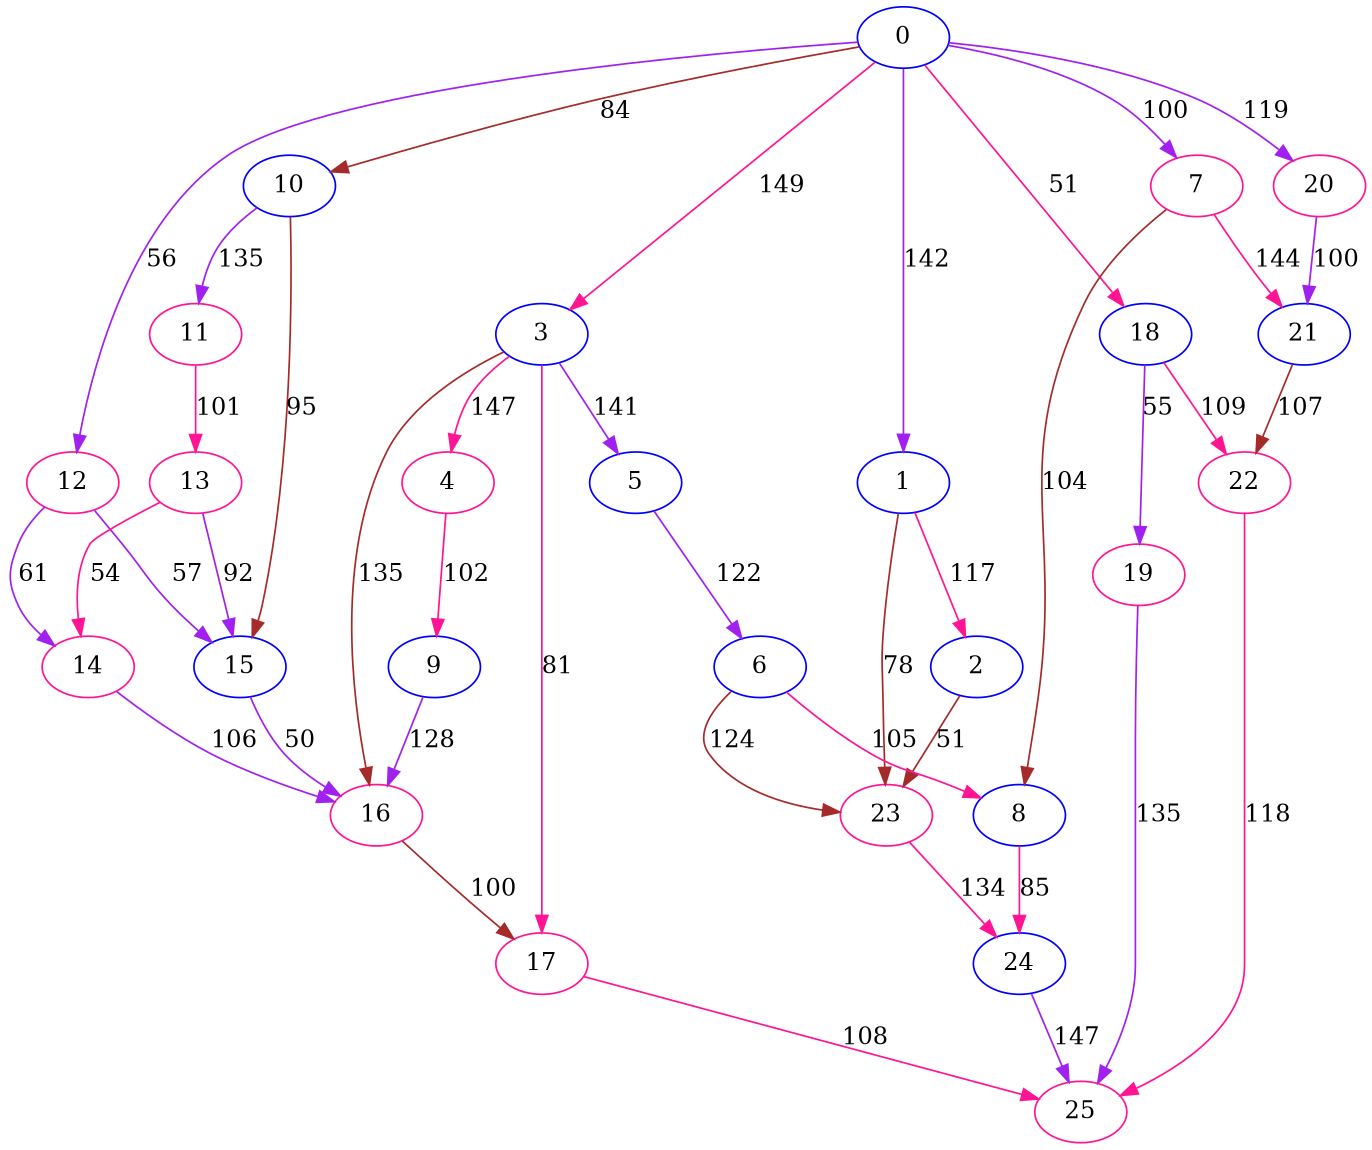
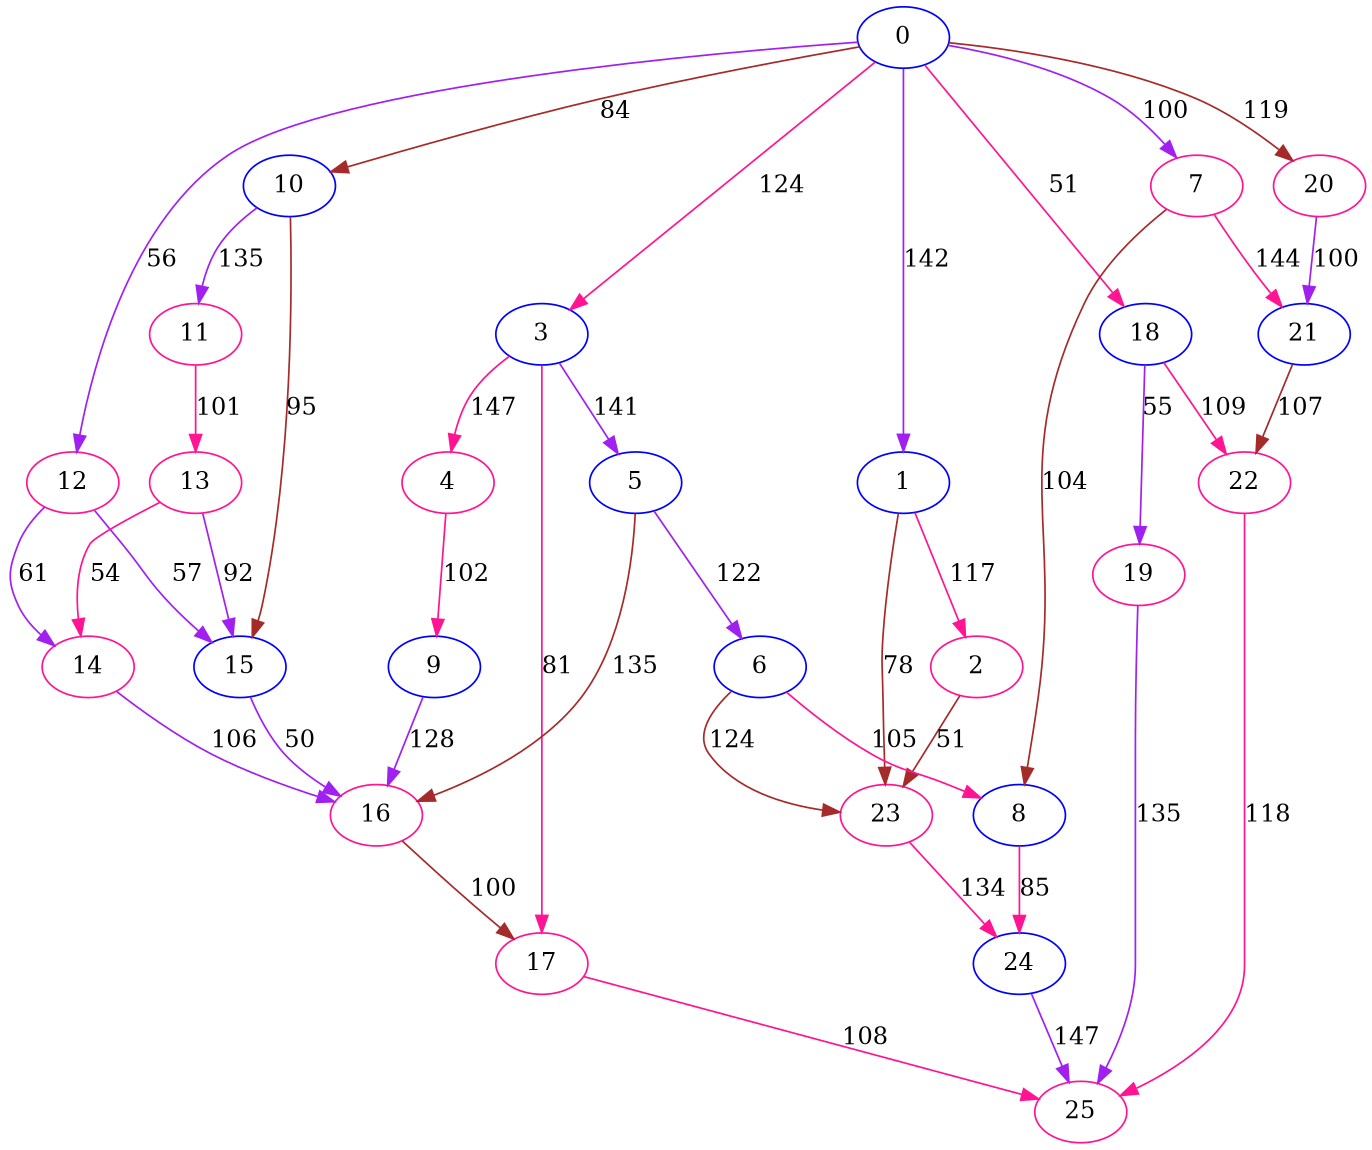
edge "0" -> "20": color purple -> brown
edge "0" -> "3": label "149" -> "124"
edge "3" -> "16": now "5" -> "16"
node "2": color blue -> deeppink
